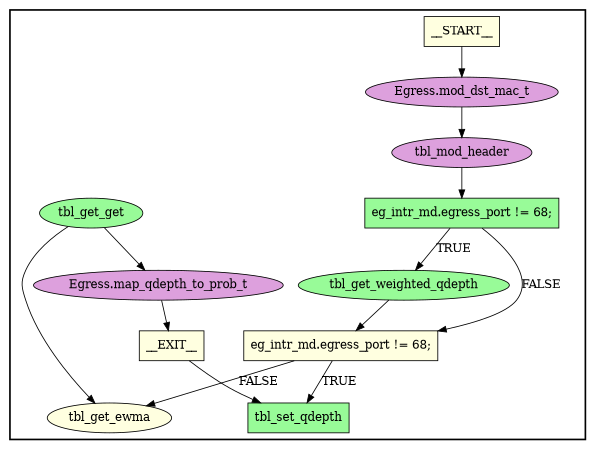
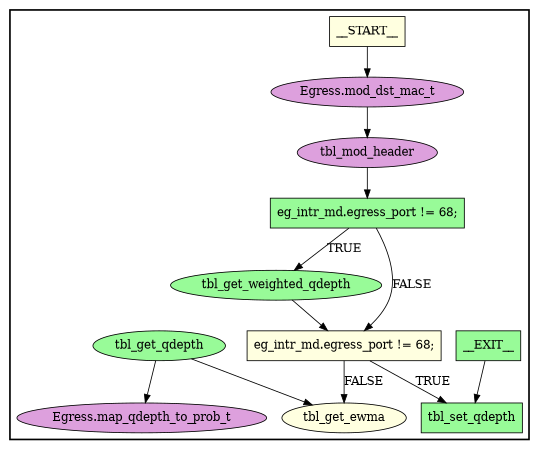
node "tbl_get_get": label "tbl_get_get" -> "tbl_get_qdepth"
edge "Egress.map_qdepth_to_prob_t" -> "__EXIT__": removed
node "__EXIT__": fillcolor lightyellow -> palegreen
